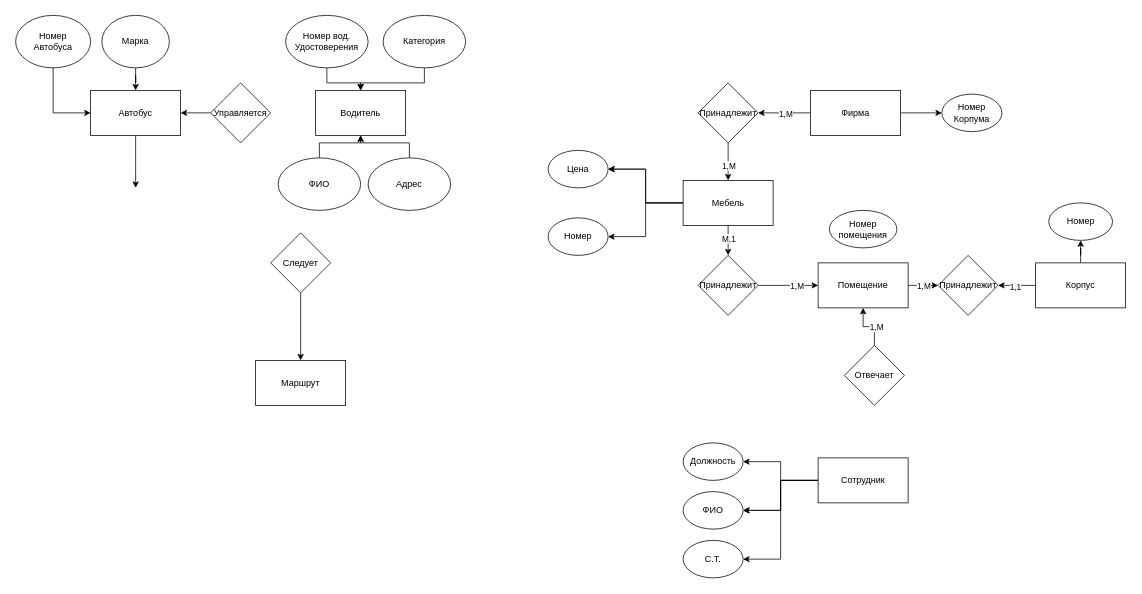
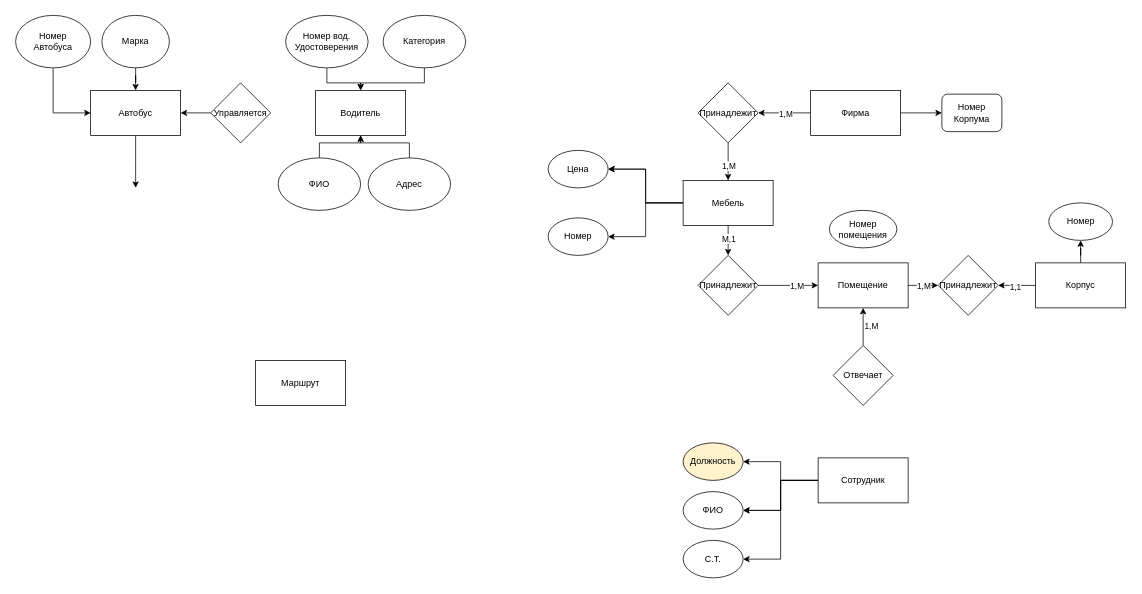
node "Номер Корпума": shape ellipse -> rounded rectangle
node "Следует": removed
edge "Следует" -> "Маршрут": removed
node "Отвечает": moved (874, 375) -> (863, 375)
node "Должность": fillcolor #ffffff -> #fff2cc
